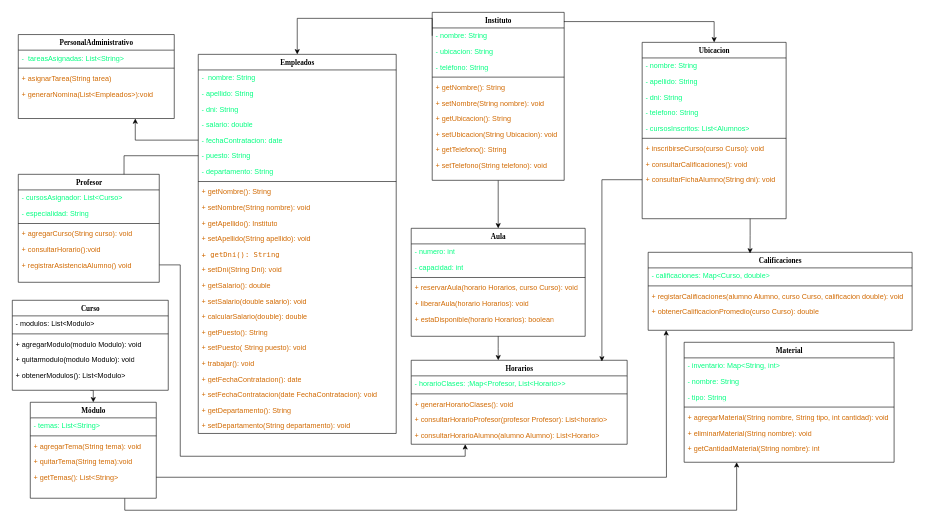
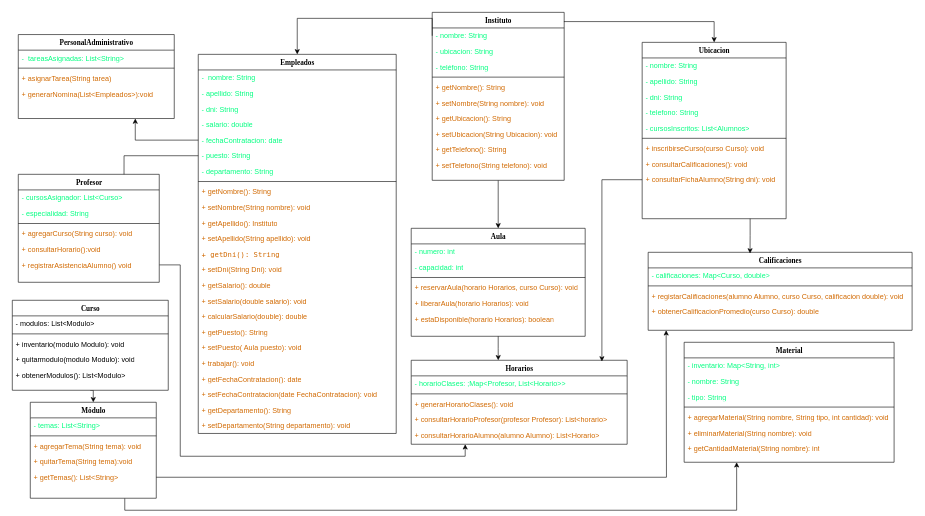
node "+ agregarModulo(modulo Modulo): void": label "+ agregarModulo(modulo Modulo): void" -> "+ inventario(modulo Modulo): void"
node "+ setPuesto( String puesto): void": label "+ setPuesto( String puesto): void" -> "+ setPuesto( Aula puesto): void"
